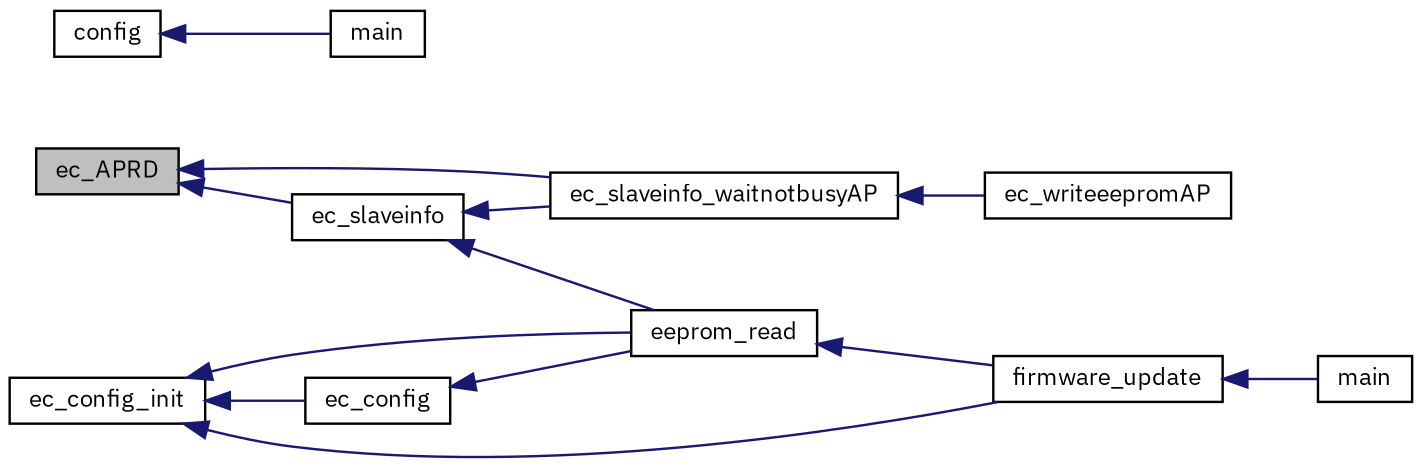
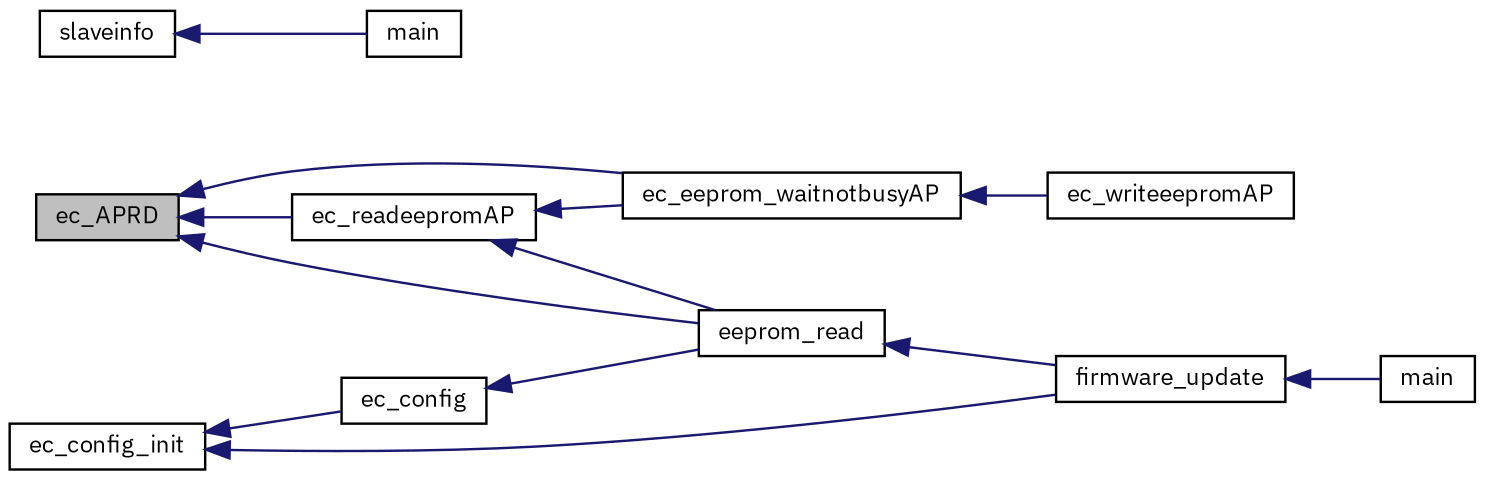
node "config": label "config" -> "slaveinfo"
node "ec_slaveinfo_waitnotbusyAP": label "ec_slaveinfo_waitnotbusyAP" -> "ec_eeprom_waitnotbusyAP"
node "ec_slaveinfo": label "ec_slaveinfo" -> "ec_readeepromAP"
edge "eeprom_read" -> "ec_config_init": now "eeprom_read" -> "ec_APRD"
